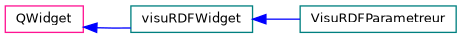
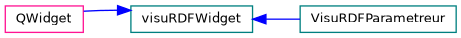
edge "visuRDFWidget" -> "QWidget": reversed
